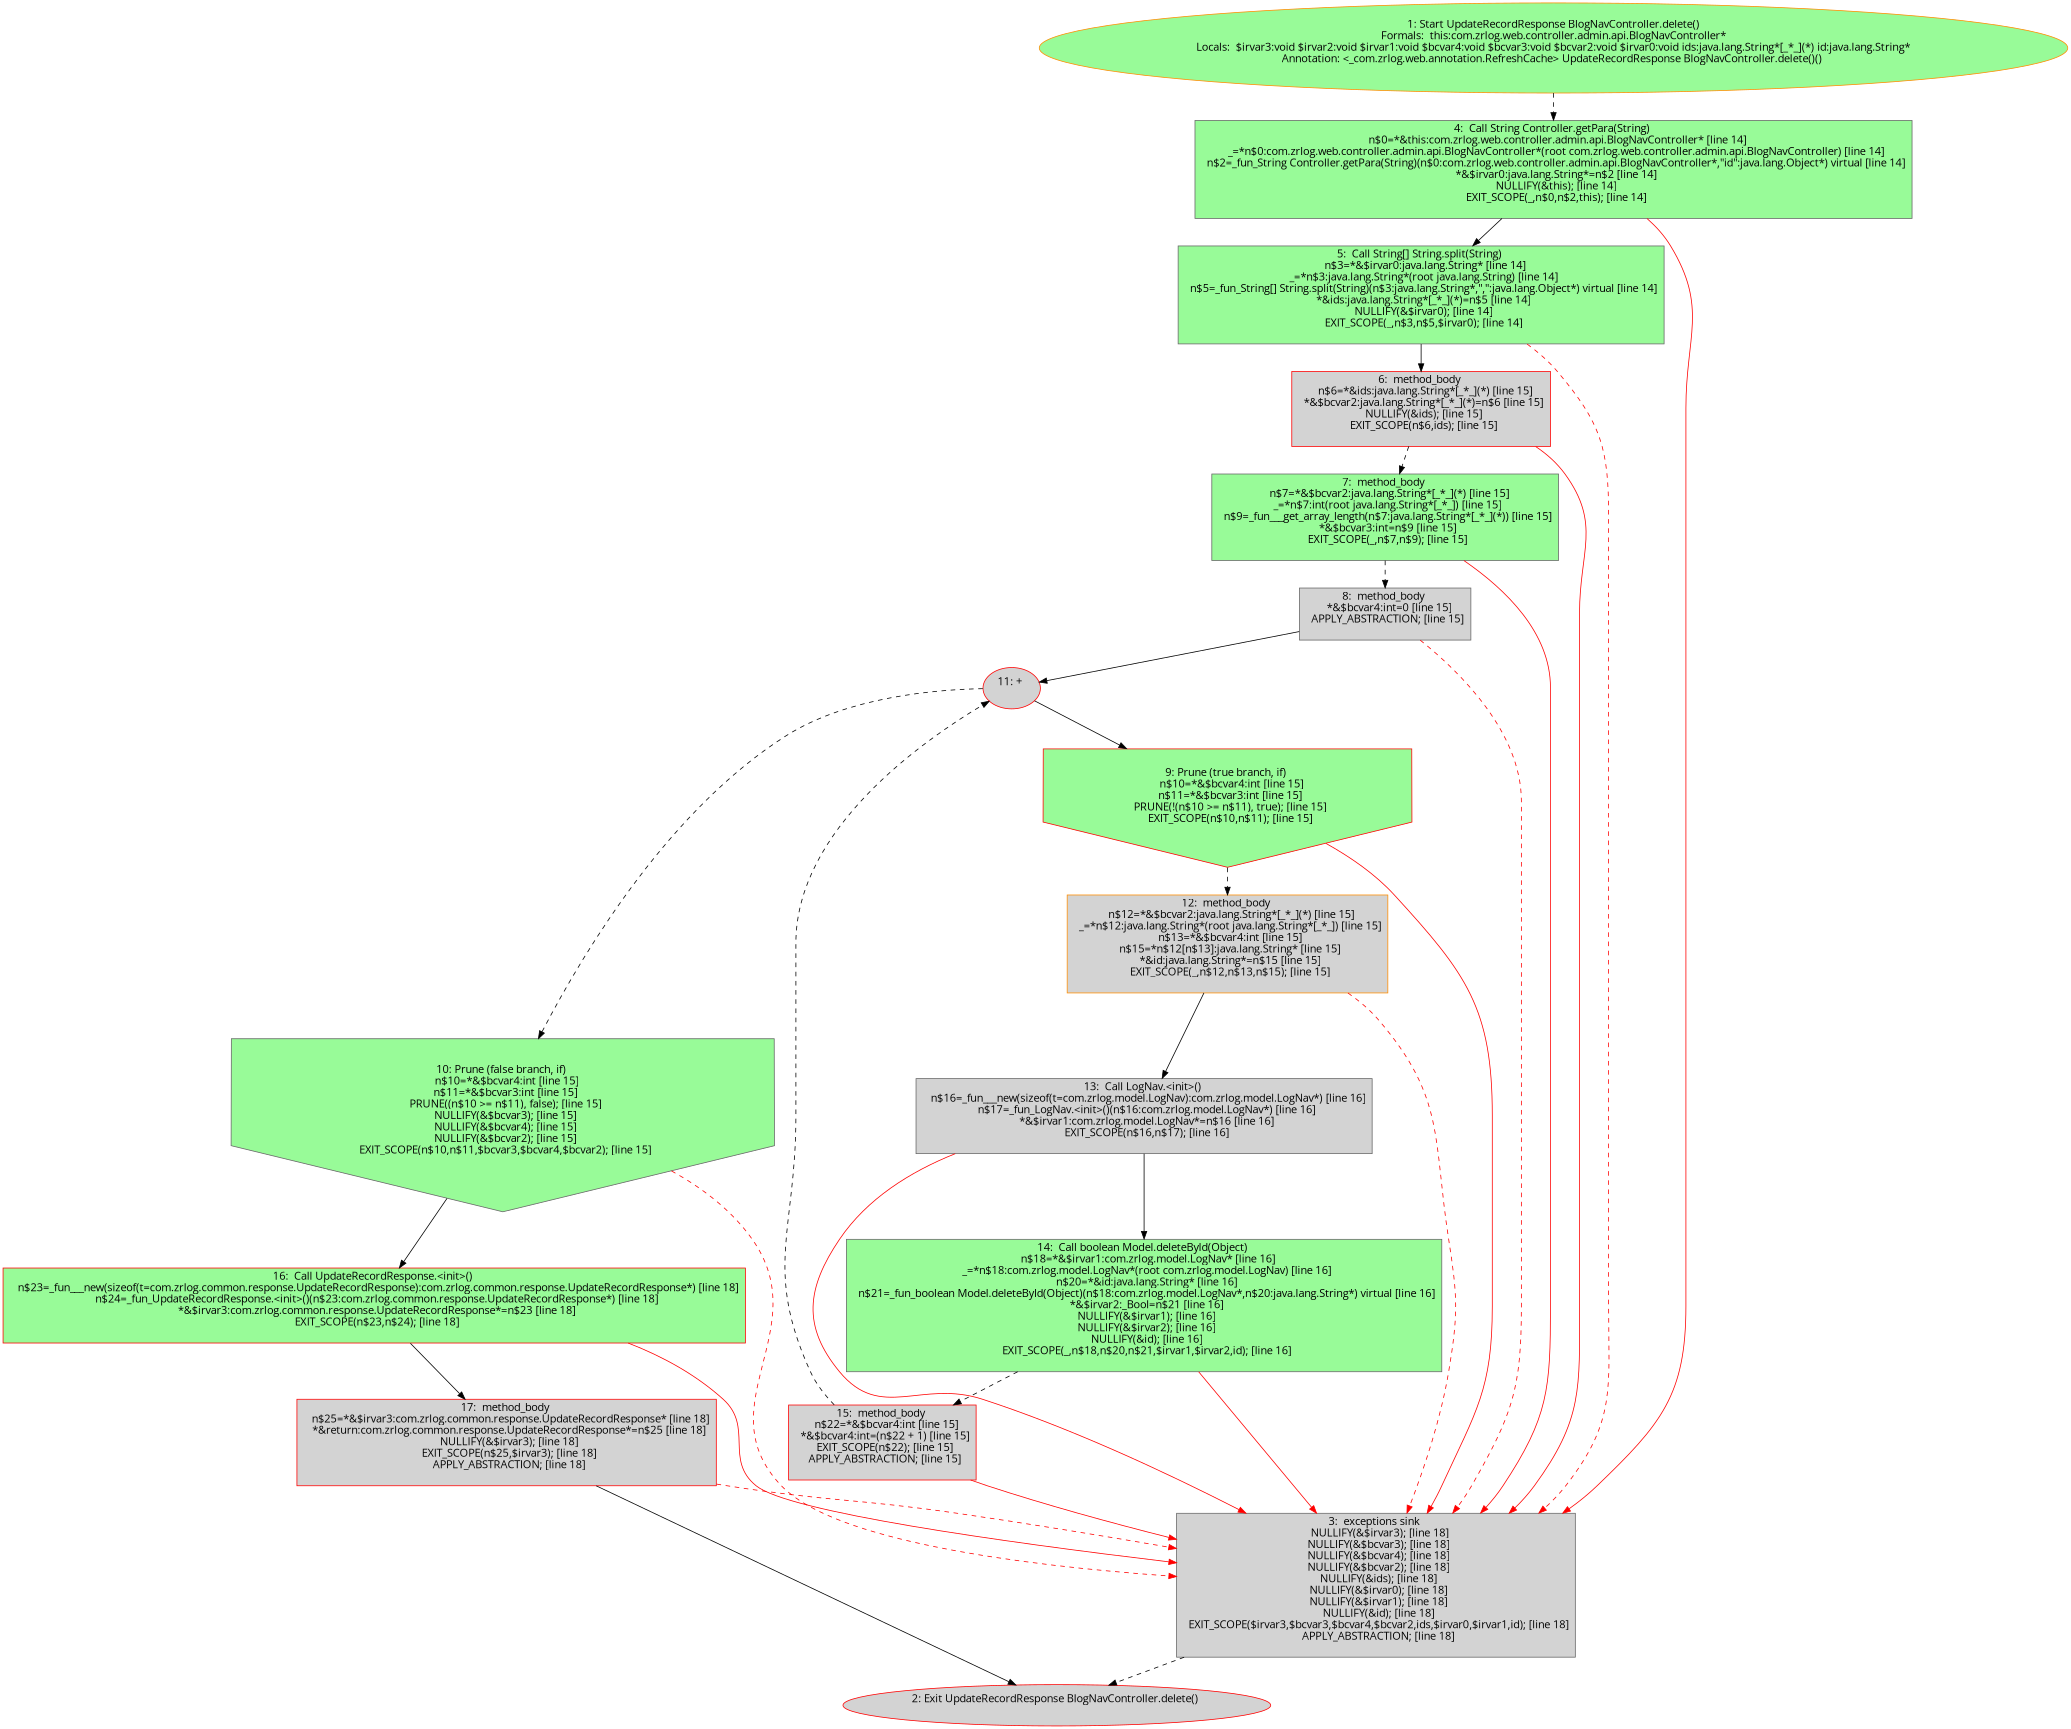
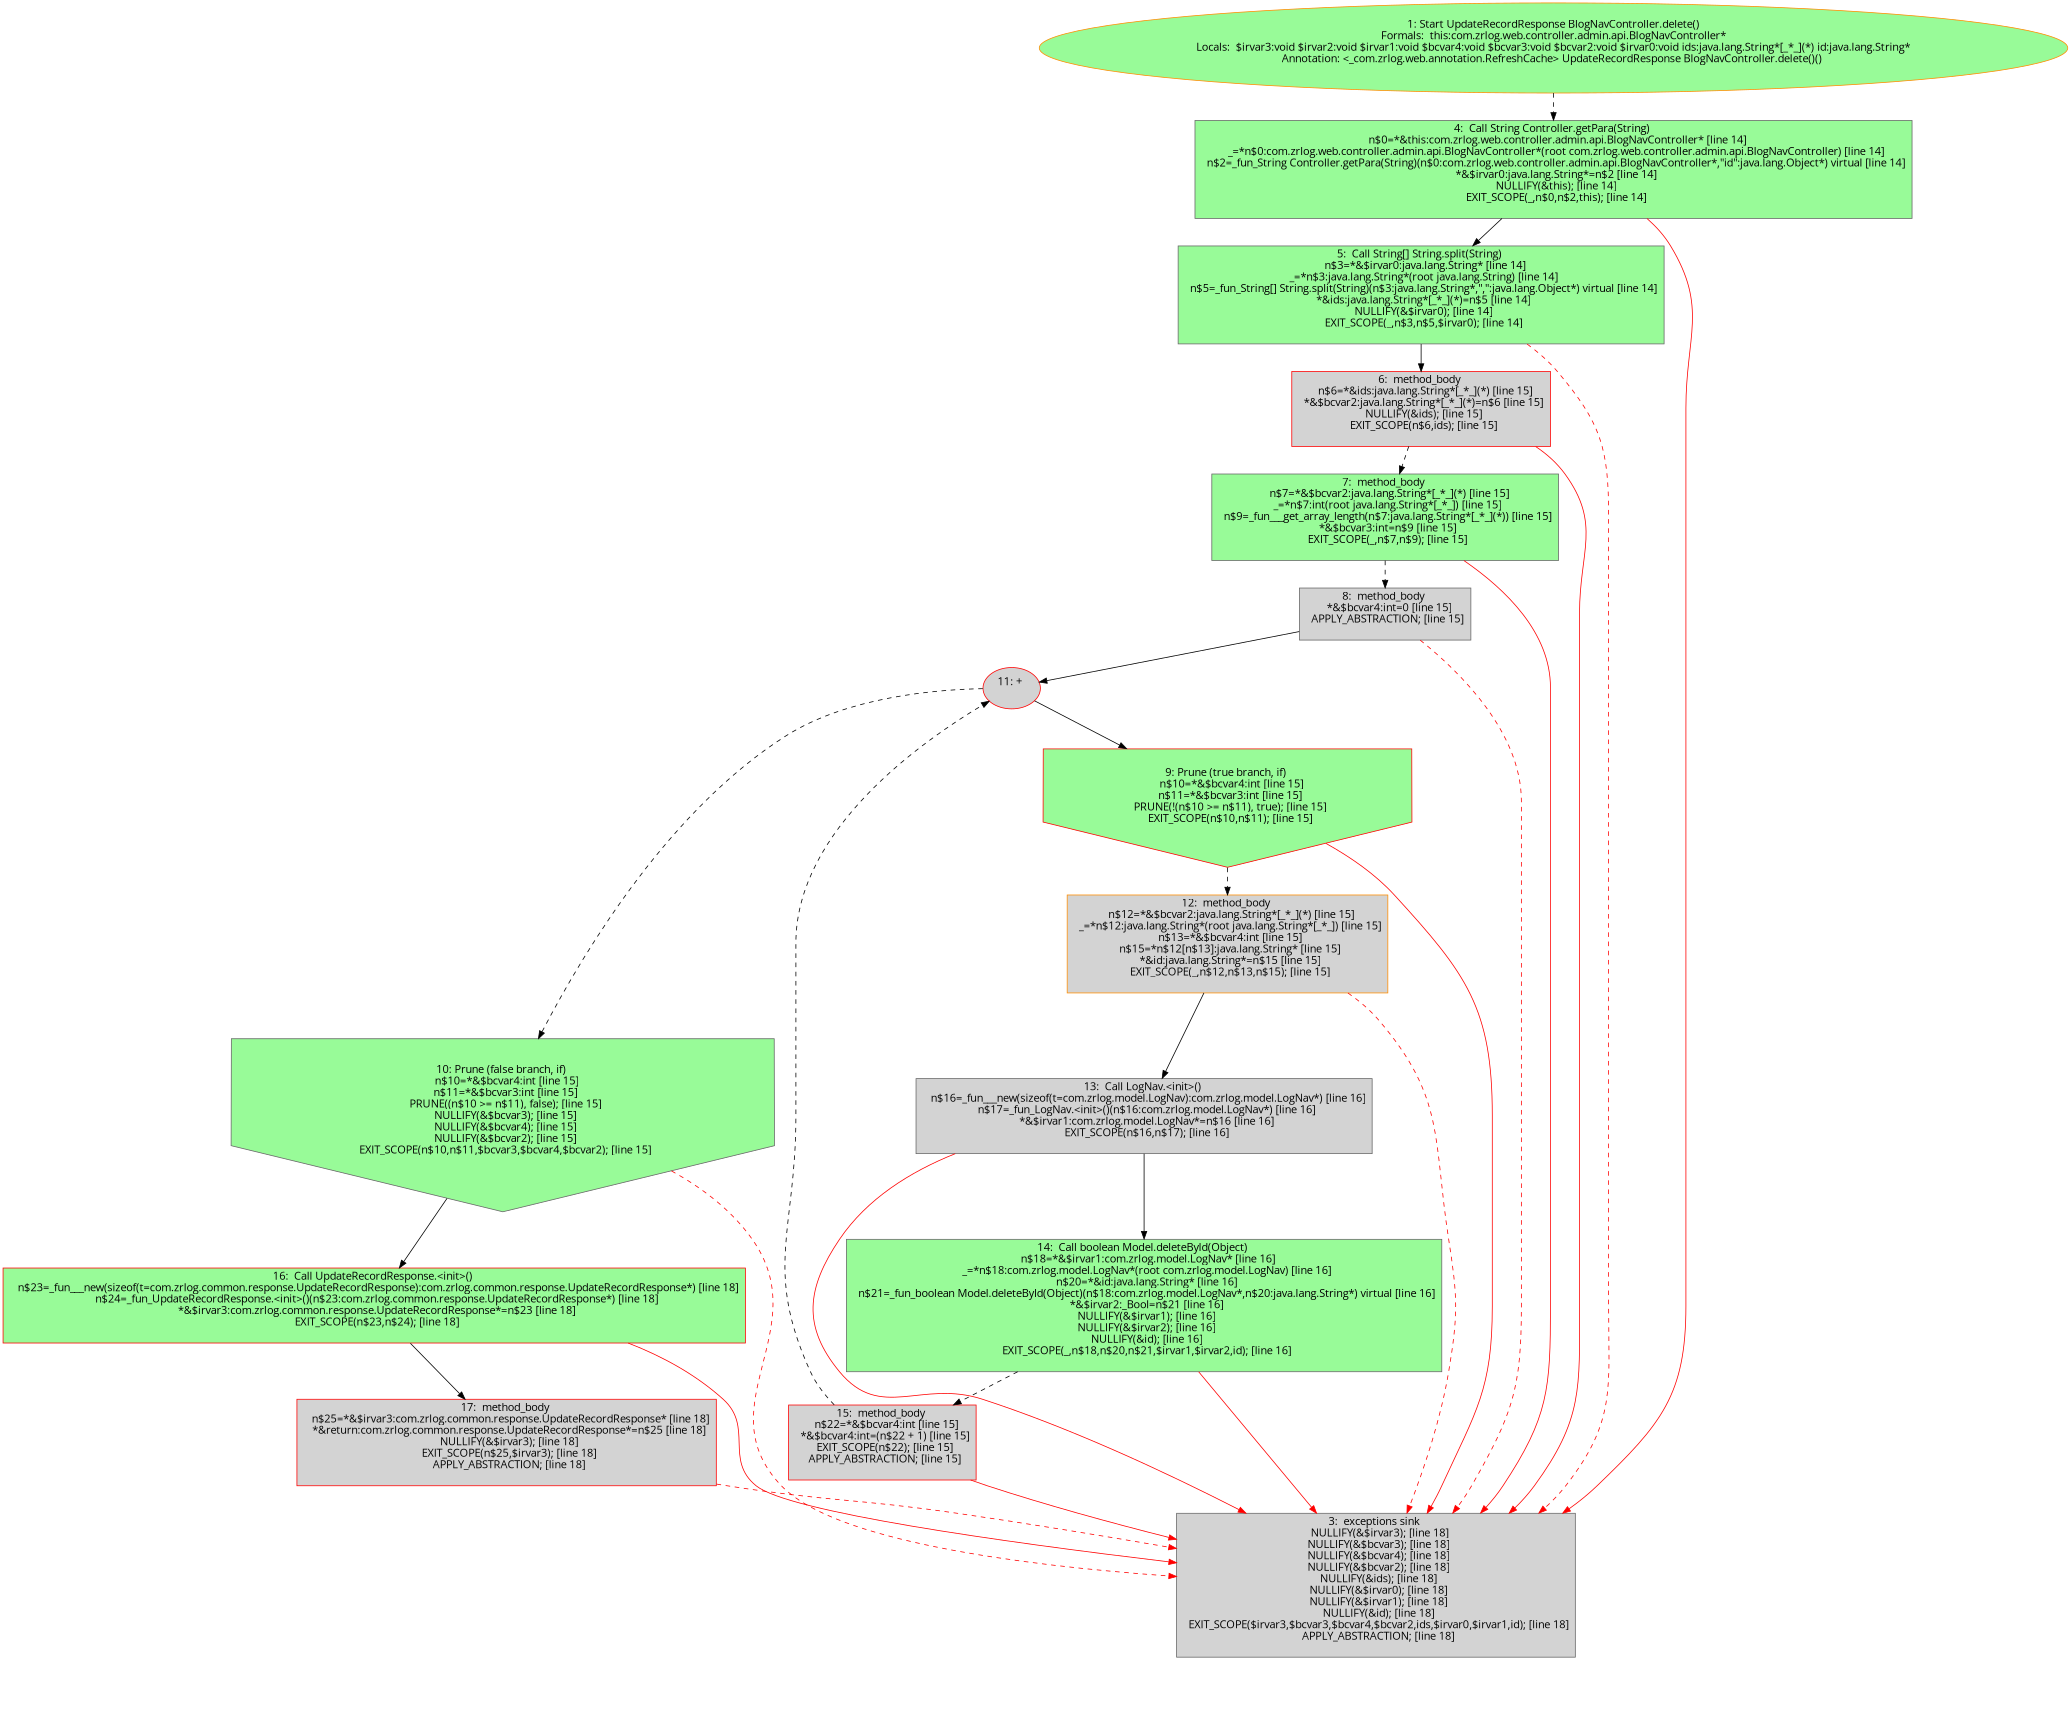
node "2: Exit UpdateRecordResponse BlogNavController.delete()": removed
